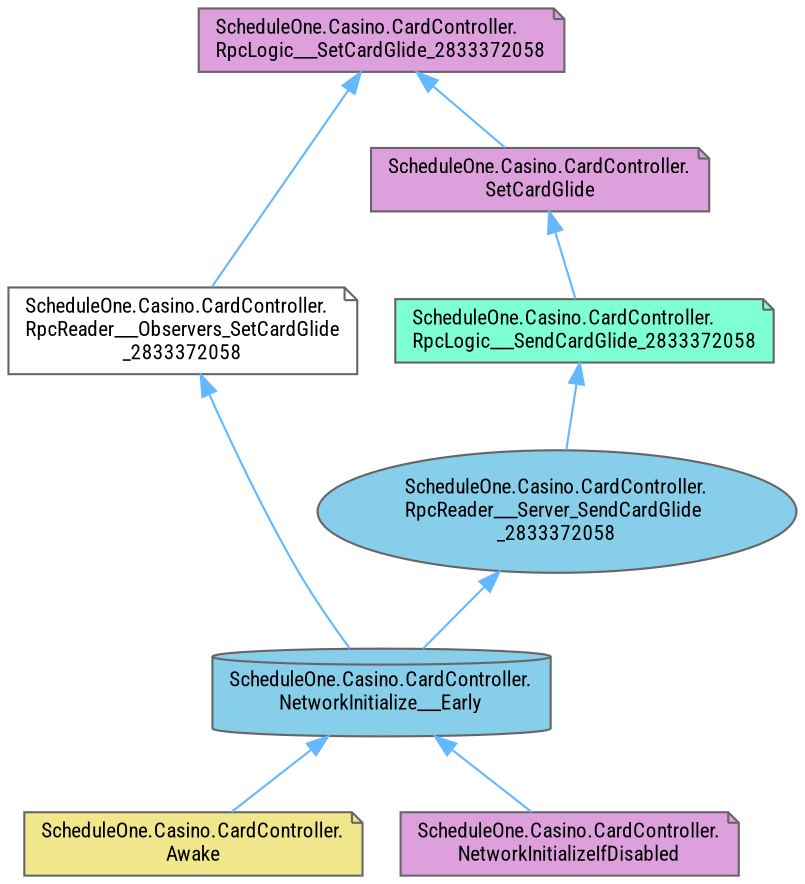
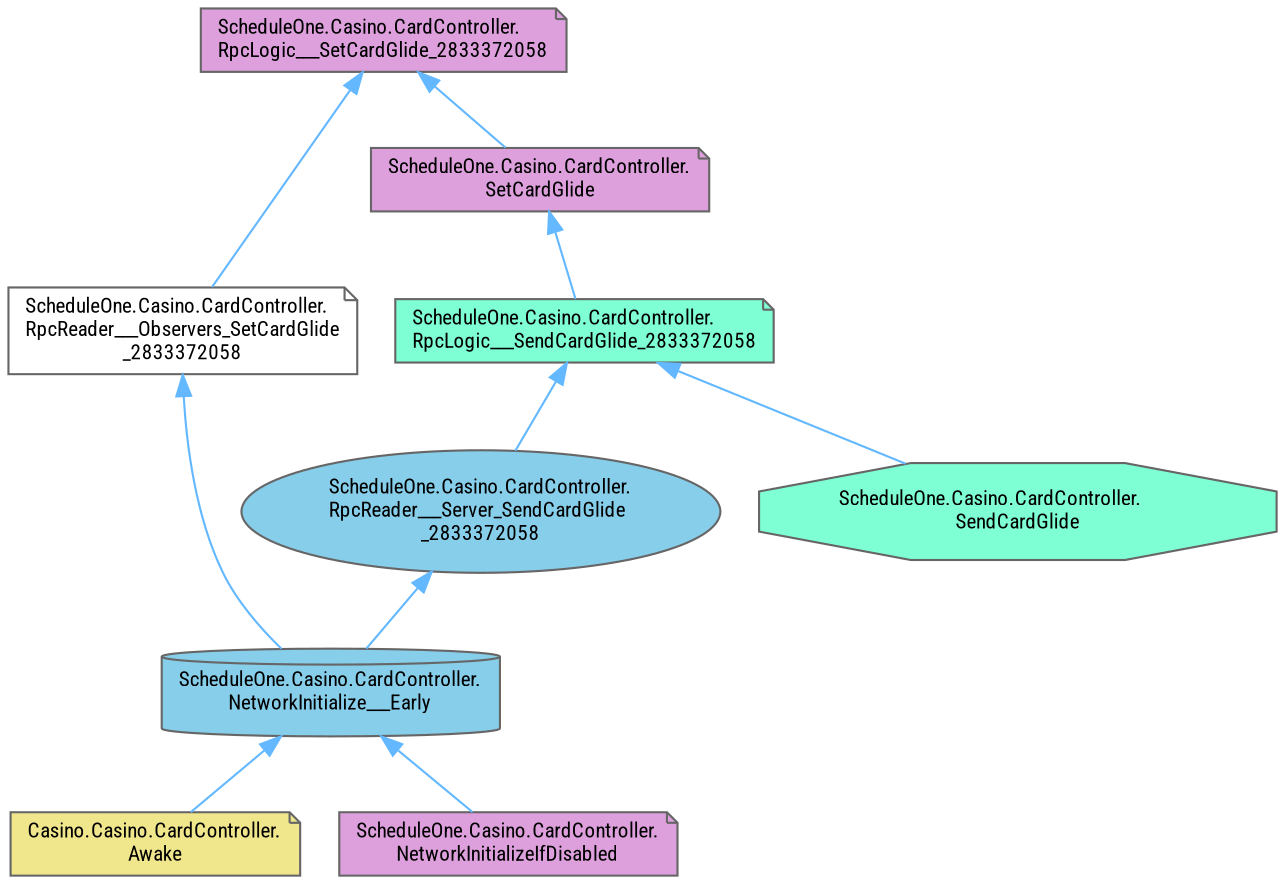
node "ScheduleOne.Casino.CardController. SendCardGlide": added
node "ScheduleOne.Casino.CardController. Awake": label "ScheduleOne.Casino.CardController. Awake" -> "Casino.Casino.CardController. Awake"
